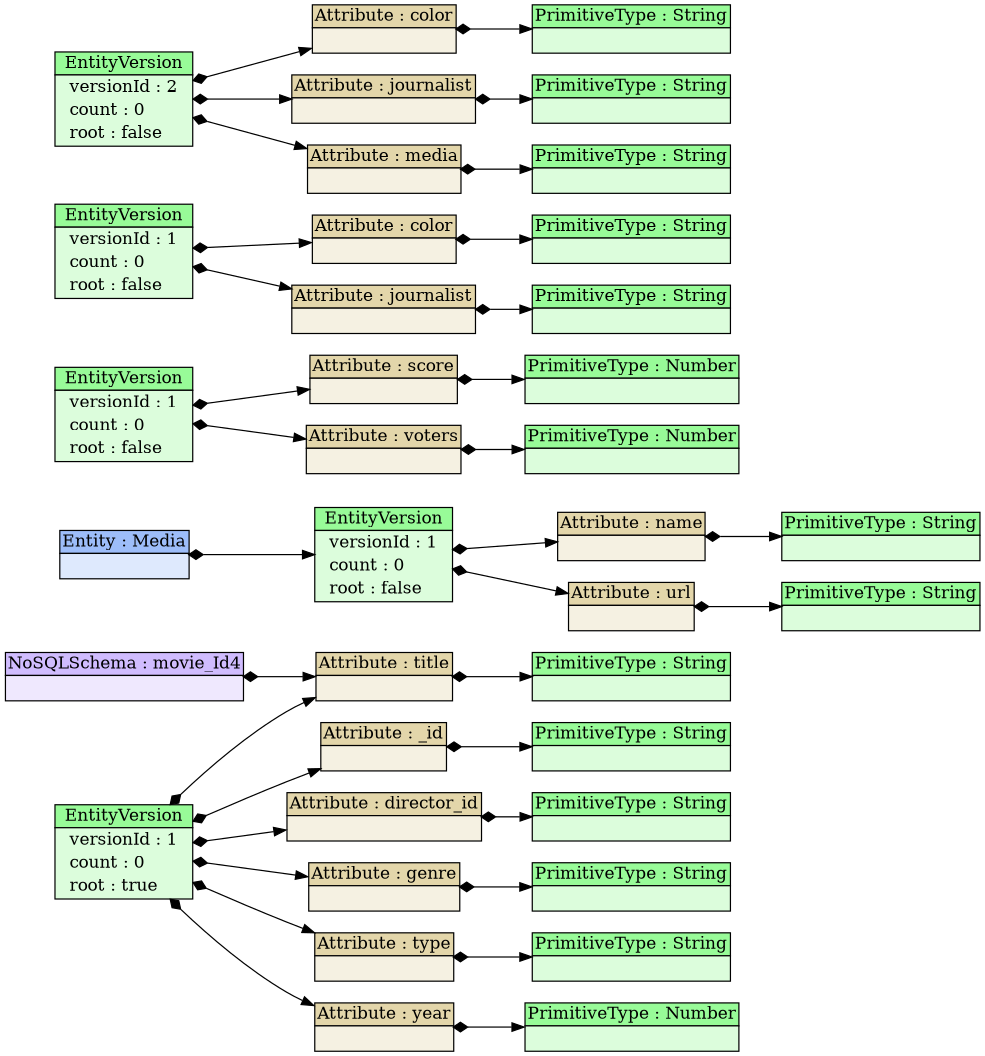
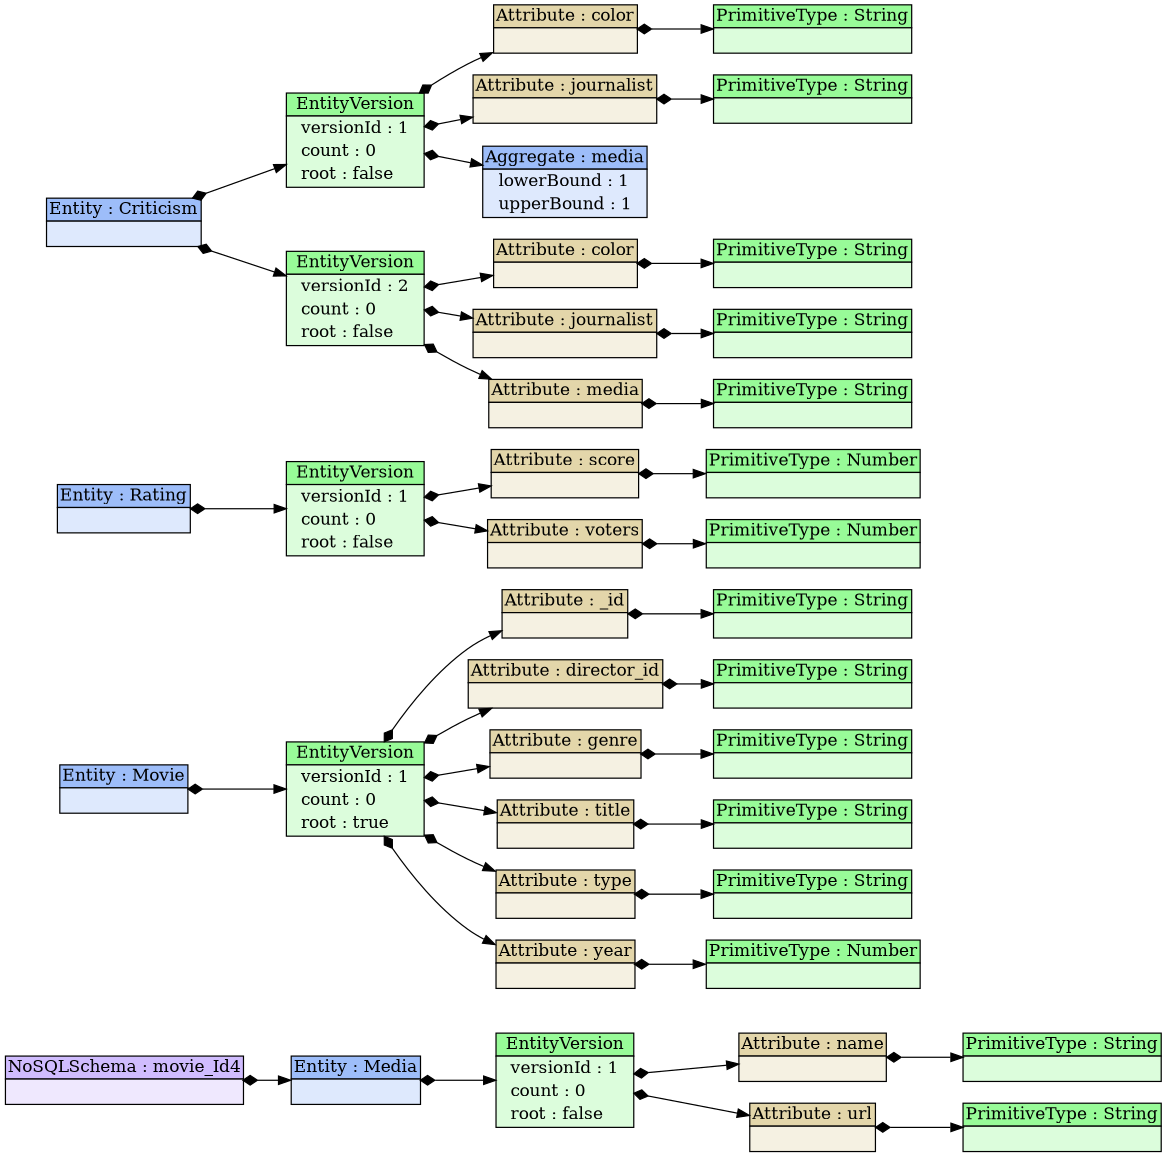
node "Aggregate : media": added
node "Entity : Criticism": added
node "Entity : Rating": added
edge "NoSQLSchema : movie_Id4" -- "Attribute : title": now "NoSQLSchema : movie_Id4" -- "Entity : Media"
node "Entity : Movie": added
